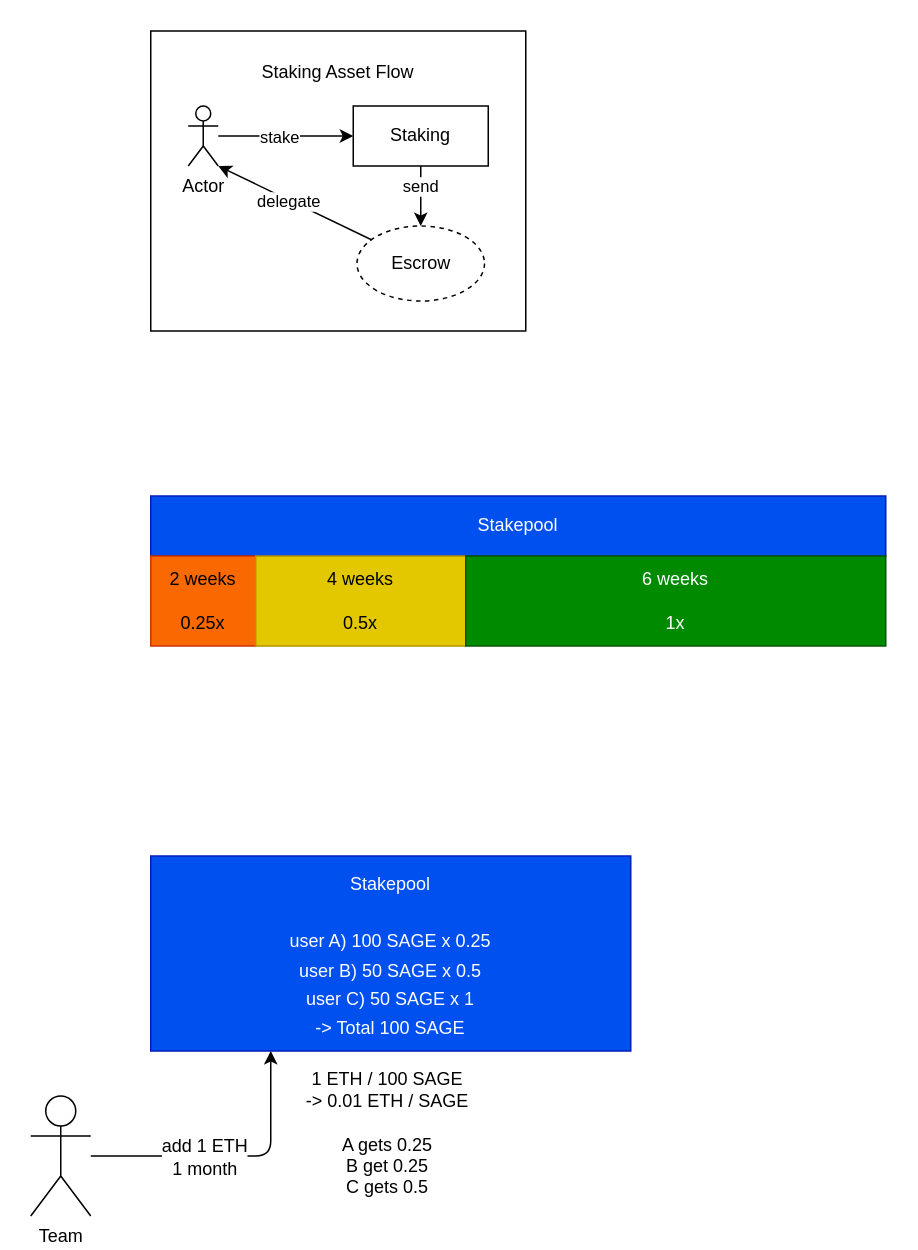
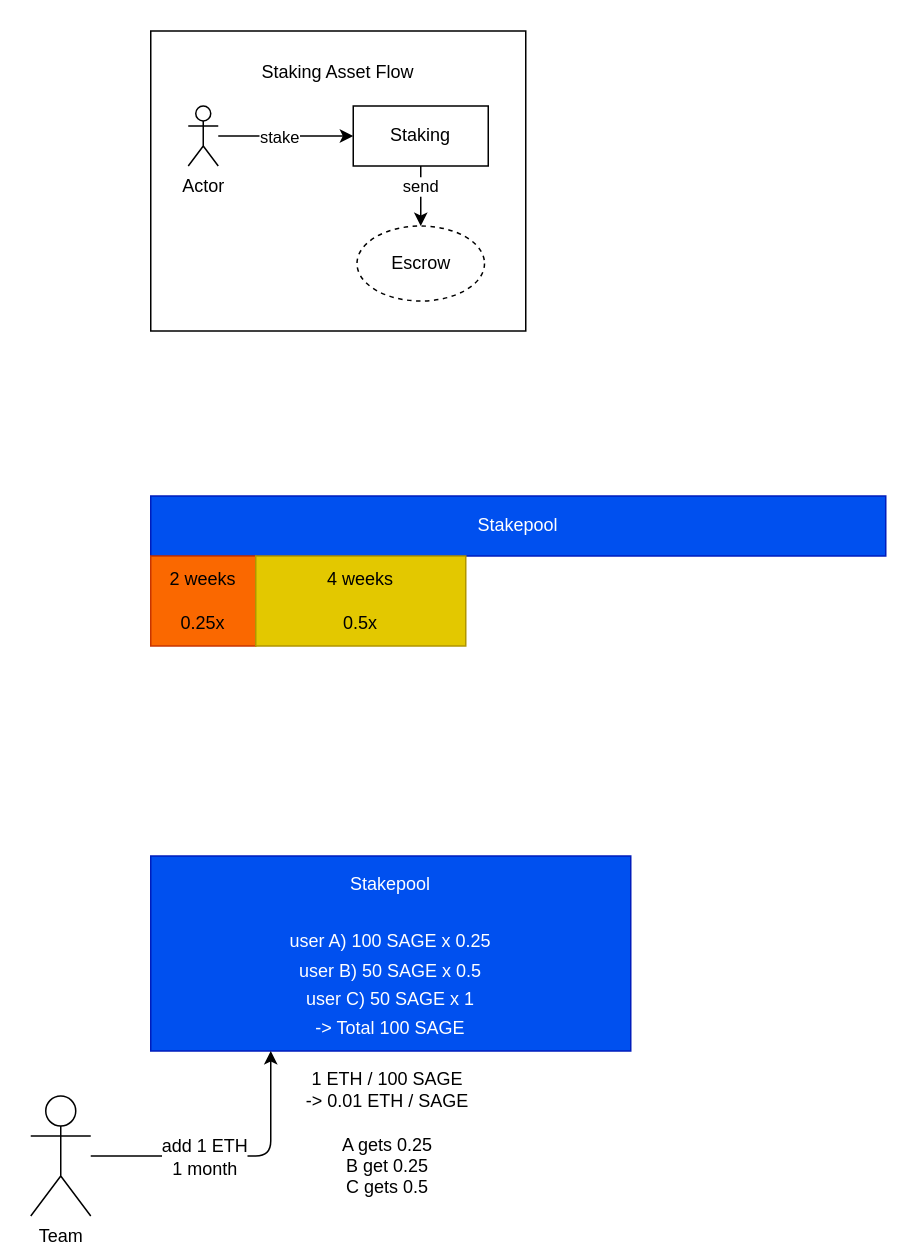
edge "Escrow" -> "Actor": removed, label "delegate"
node "6 weeks 1x": removed
